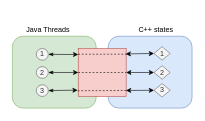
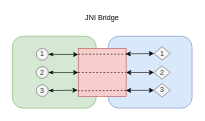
node "JNI Bridge": added
node "Java Threads": removed
node "C++ states": removed
